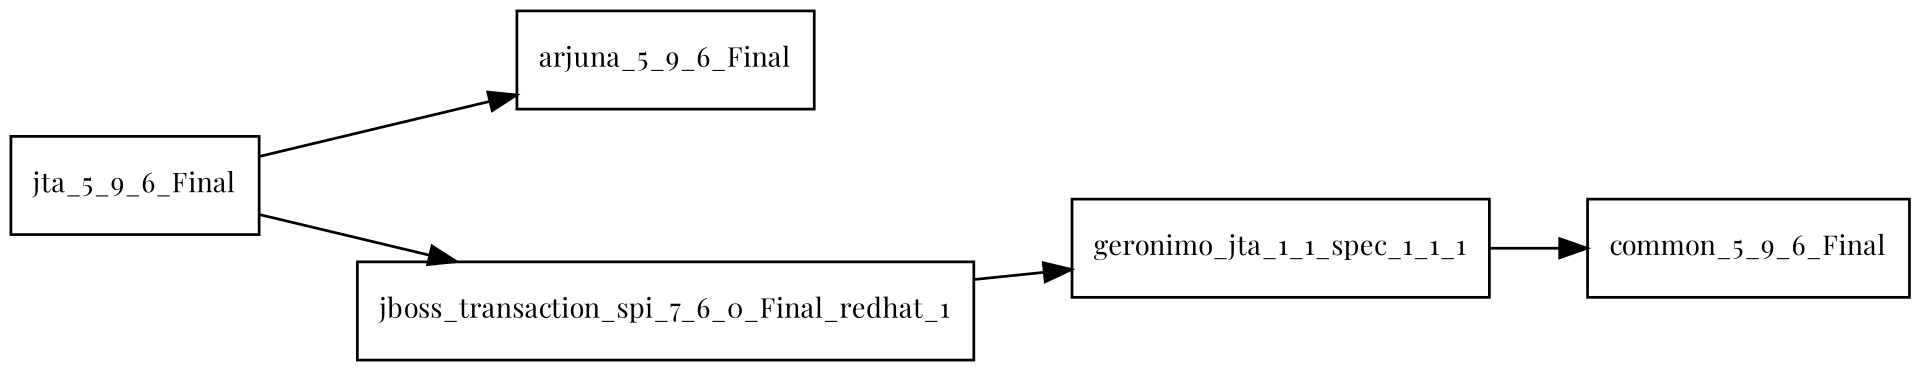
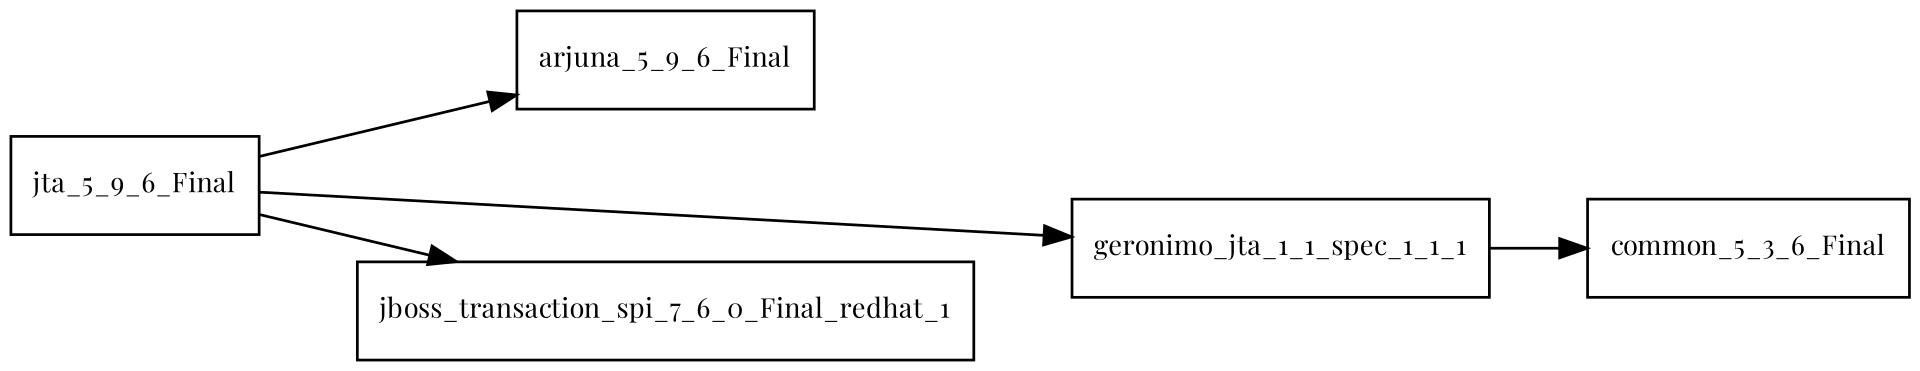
node "common_5_9_6_Final": label "common_5_9_6_Final" -> "common_5_3_6_Final"
edge "jboss_transaction_spi_7_6_0_Final_redhat_1" -> "geronimo_jta_1_1_spec_1_1_1": now "jta_5_9_6_Final" -> "geronimo_jta_1_1_spec_1_1_1"
